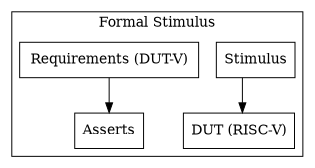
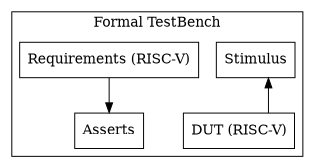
cluster "Formal Stimulus": label "Formal Stimulus" -> "Formal TestBench"
node "Requirements (DUT-V)": label "Requirements (DUT-V)" -> "Requirements (RISC-V)"
edge "Stimulus" -> "DUT (RISC-V)": reversed
